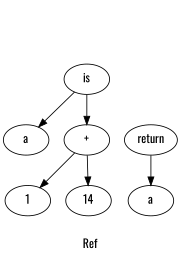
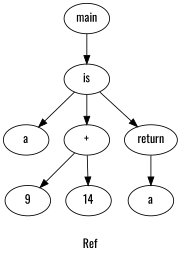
node "main": added
edge "is" -> "return": added
node "1": label "1" -> "9"
